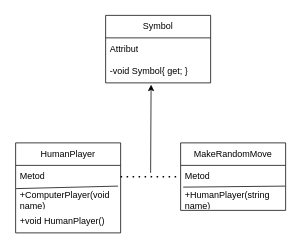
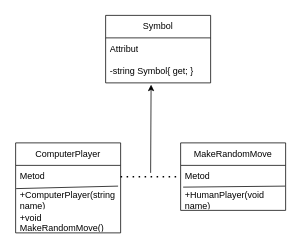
node "-void Symbol{ get; }": label "-void Symbol{ get; }" -> "-string Symbol{ get; }"
node "HumanPlayer": label "HumanPlayer" -> "ComputerPlayer"
node "+ComputerPlayer(void name)": label "+ComputerPlayer(void name)" -> "+ComputerPlayer(string name)"
node "+HumanPlayer(string name)": label "+HumanPlayer(string name)" -> "+HumanPlayer(void name)"
node "+void HumanPlayer()": label "+void HumanPlayer()" -> "+void MakeRandomMove()"
